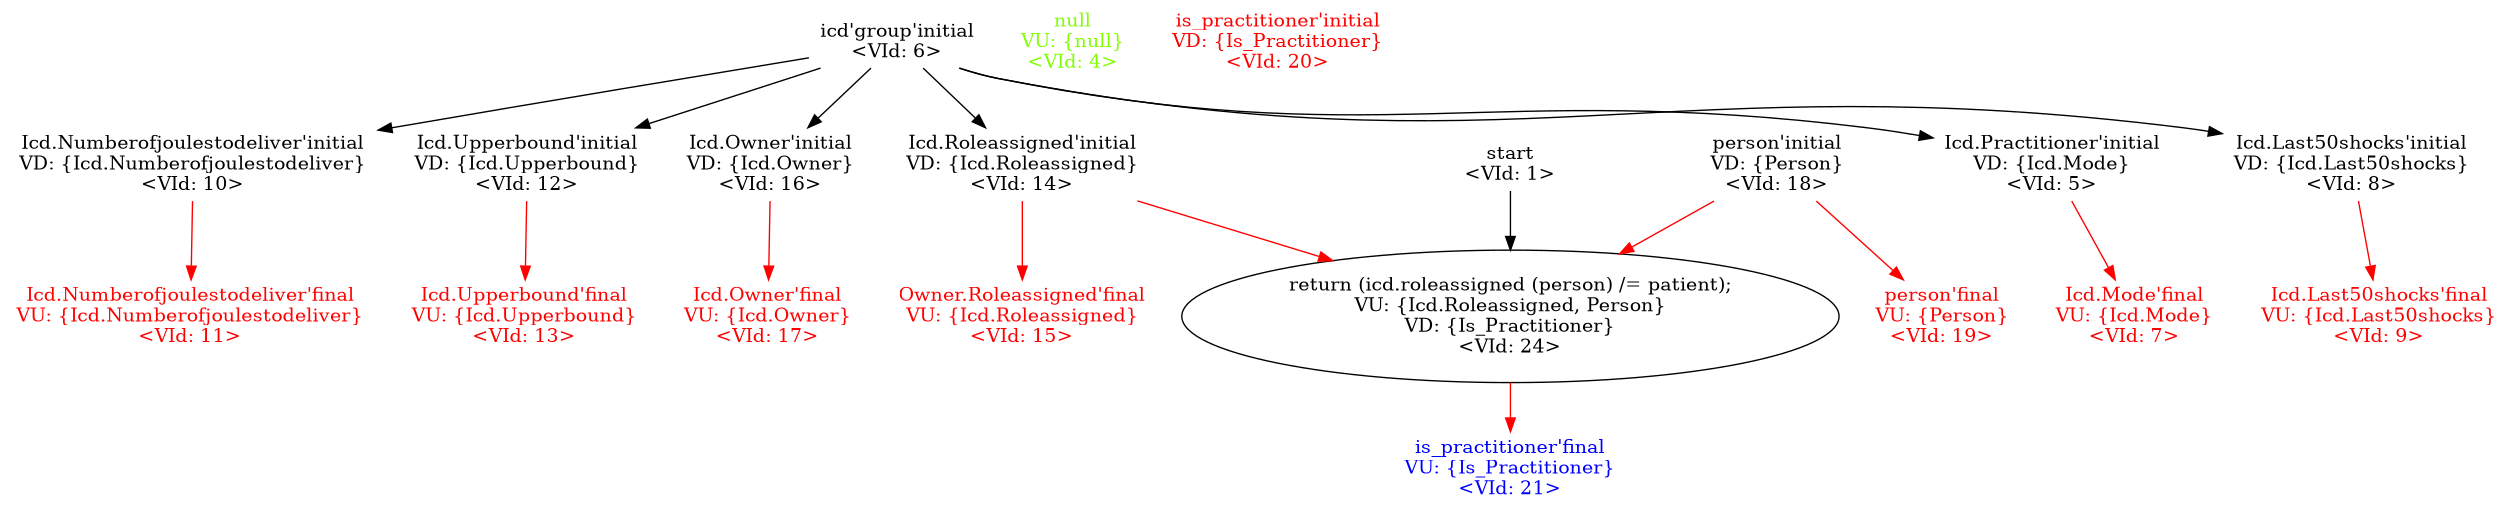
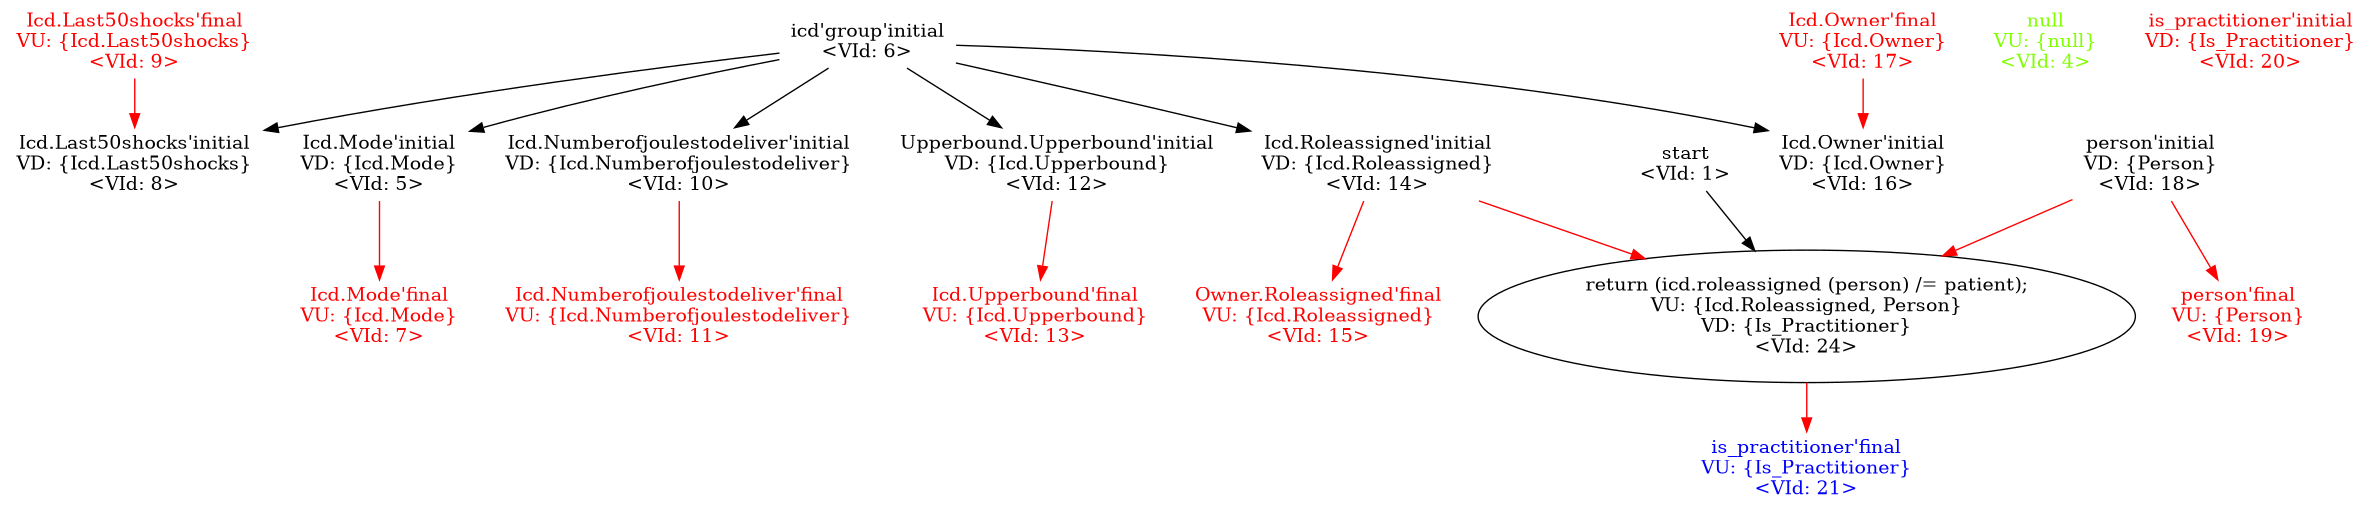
node "Icd.Upperbound'initial VD: {Icd.Upperbound} <VId: 12>": label "Icd.Upperbound'initial VD: {Icd.Upperbound} <VId: 12>" -> "Upperbound.Upperbound'initial VD: {Icd.Upperbound} <VId: 12>"
node "Icd.Practitioner'initial VD: {Icd.Mode} <VId: 5>": label "Icd.Practitioner'initial VD: {Icd.Mode} <VId: 5>" -> "Icd.Mode'initial VD: {Icd.Mode} <VId: 5>"
edge "Icd.Owner'initial VD: {Icd.Owner} <VId: 16>" -> "Icd.Owner'final VU: {Icd.Owner} <VId: 17>": reversed
edge "Icd.Last50shocks'initial VD: {Icd.Last50shocks} <VId: 8>" -> "Icd.Last50shocks'final VU: {Icd.Last50shocks} <VId: 9>": reversed
